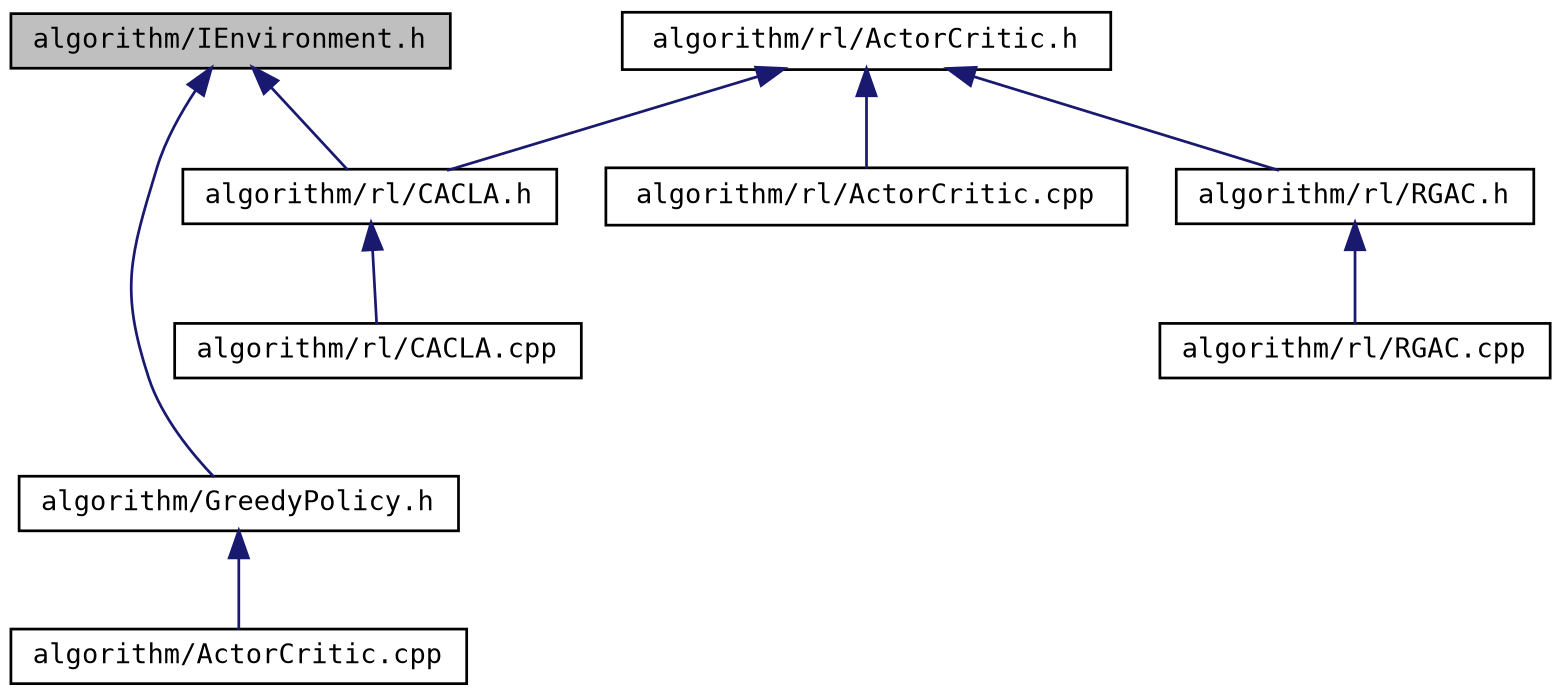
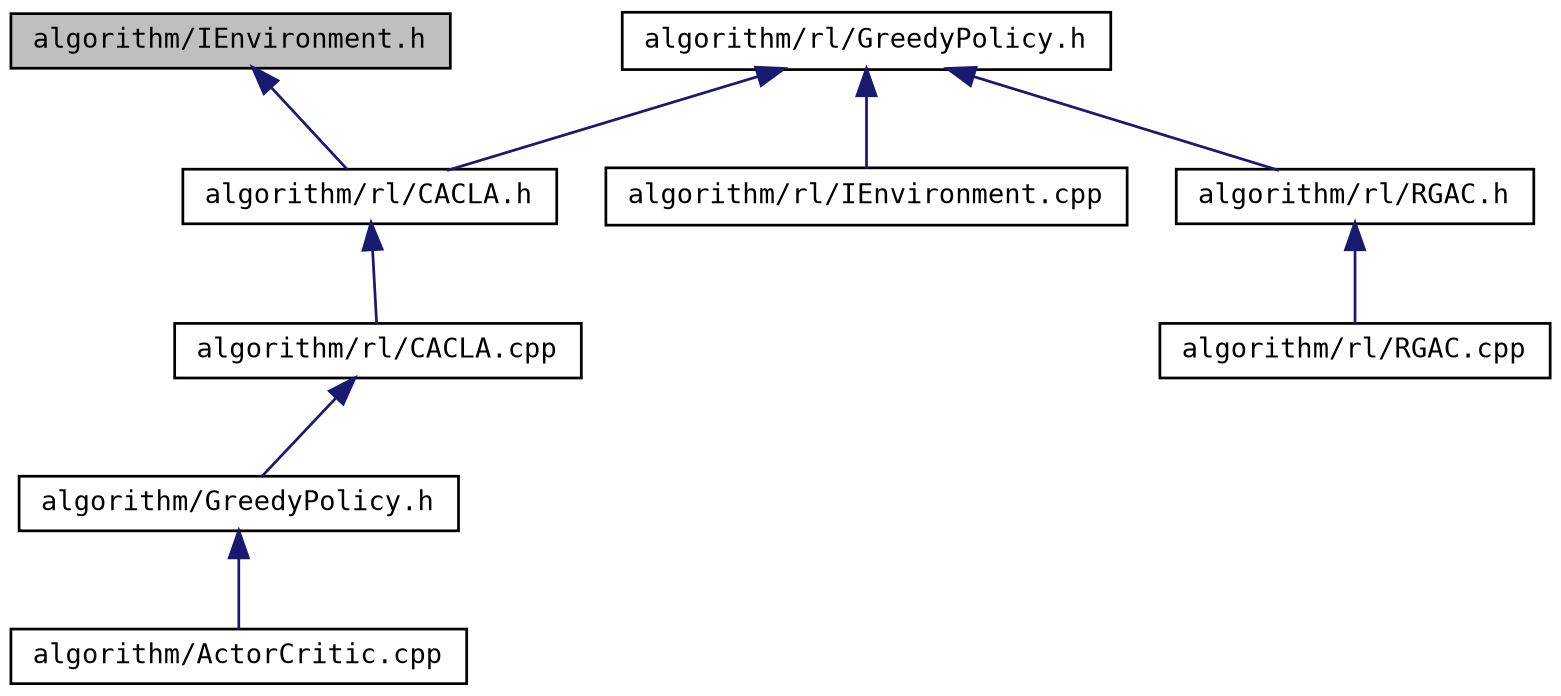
node "algorithm/rl/ActorCritic.h": label "algorithm/rl/ActorCritic.h" -> "algorithm/rl/GreedyPolicy.h"
node "algorithm/rl/ActorCritic.cpp": label "algorithm/rl/ActorCritic.cpp" -> "algorithm/rl/IEnvironment.cpp"
edge "algorithm/GreedyPolicy.h" -> "algorithm/IEnvironment.h": now "algorithm/GreedyPolicy.h" -> "algorithm/rl/CACLA.cpp"
